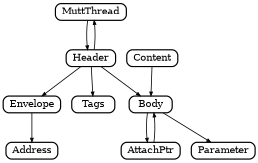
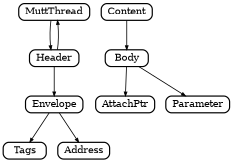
edge "Header" -> "Tags": now "Envelope" -> "Tags"
edge "Header" -> "Body": removed
edge "AttachPtr" -> "Body": removed
